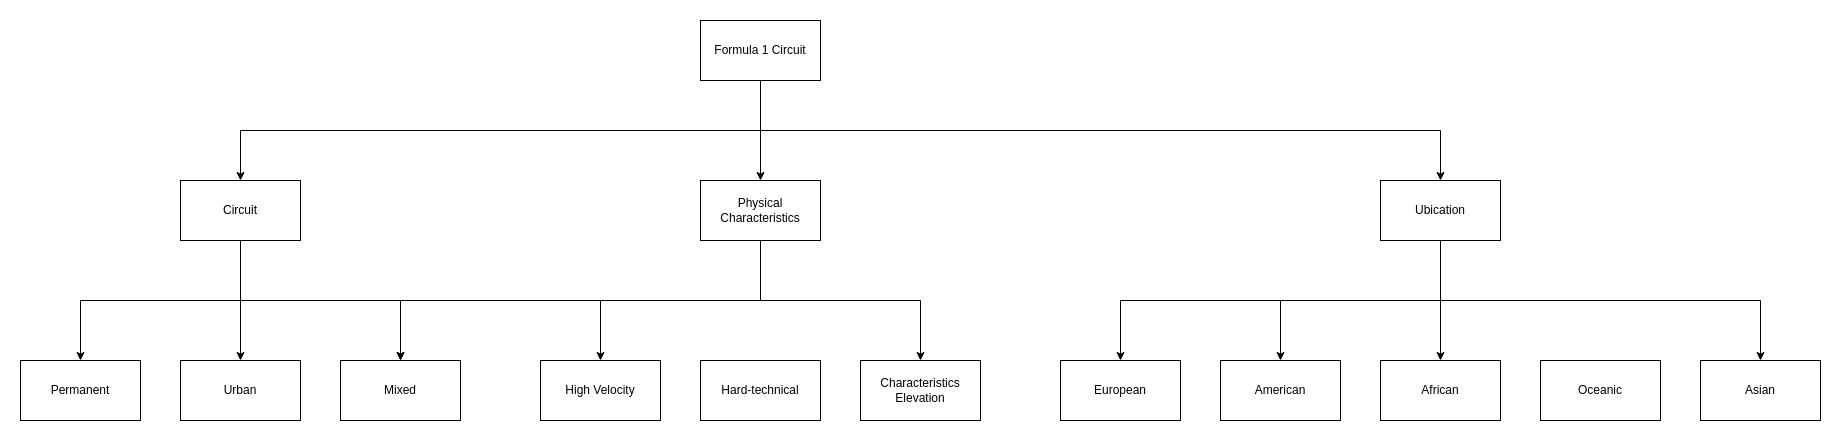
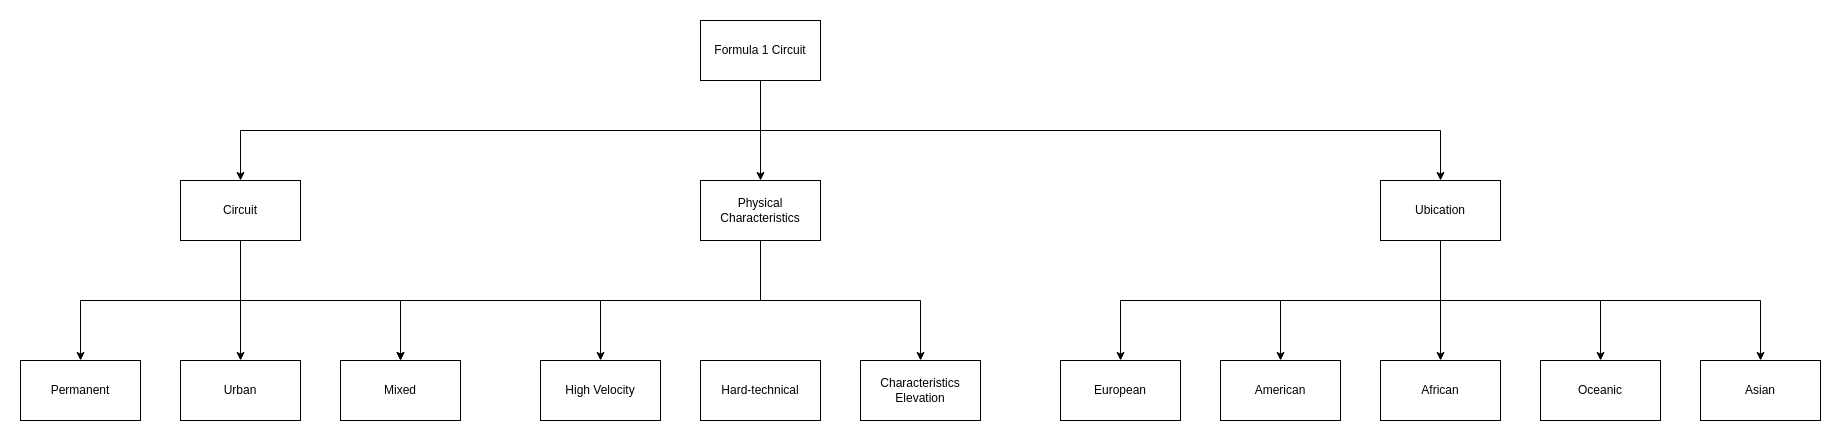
edge "Ubication" -> "Oceanic": added
